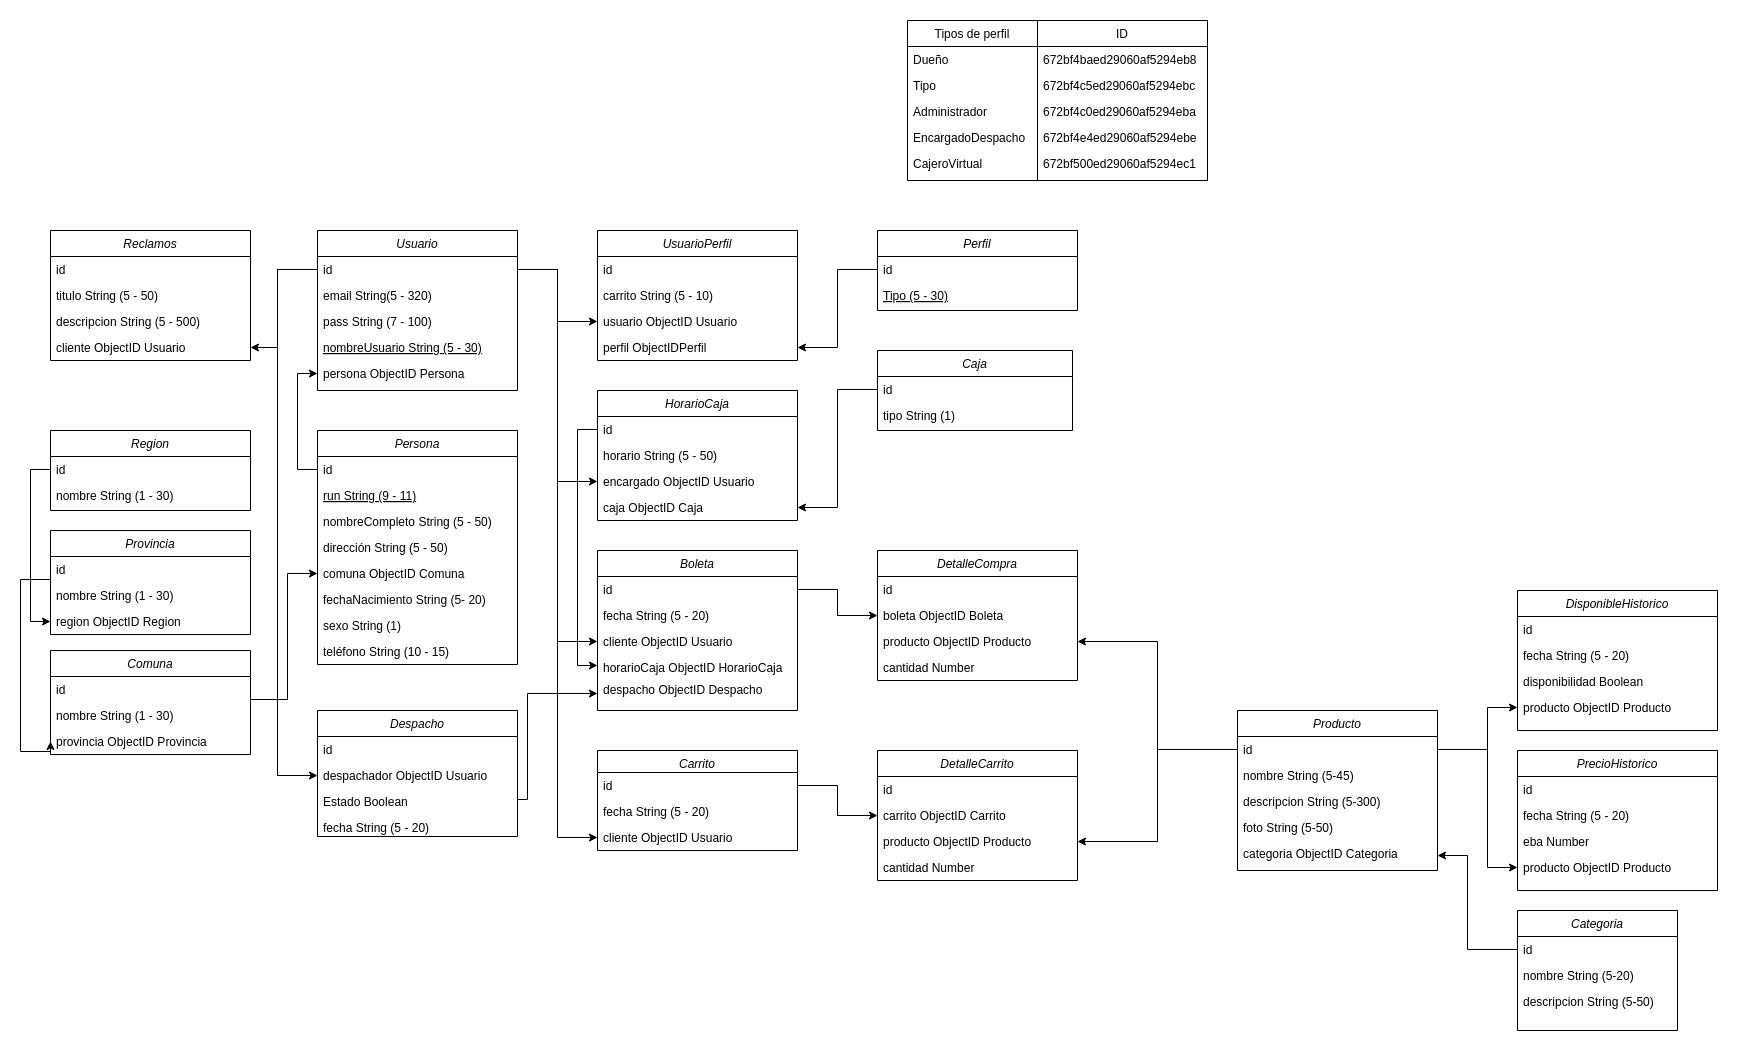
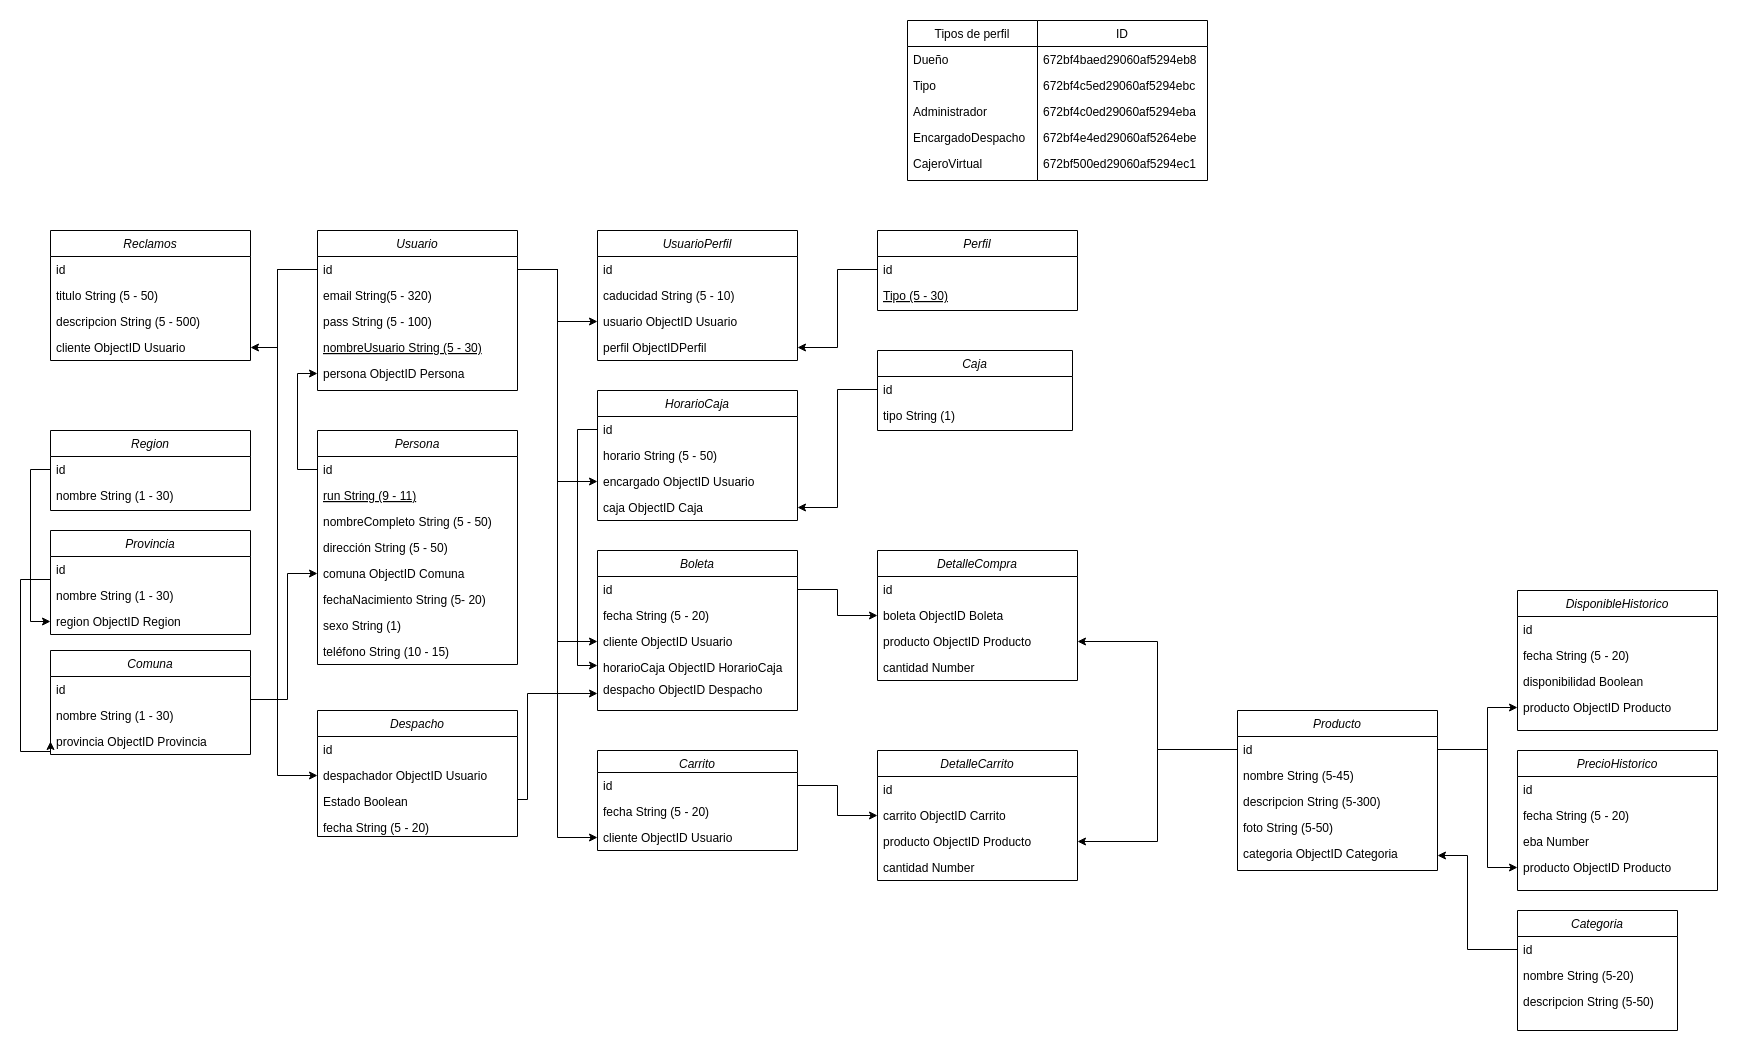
node "672bf4e4ed29060af5294ebe": label "672bf4e4ed29060af5294ebe" -> "672bf4e4ed29060af5264ebe"
node "carrito String (5 - 10)": label "carrito String (5 - 10)" -> "caducidad String (5 - 10)"
node "pass String (7 - 100)": label "pass String (7 - 100)" -> "pass String (5 - 100)"
